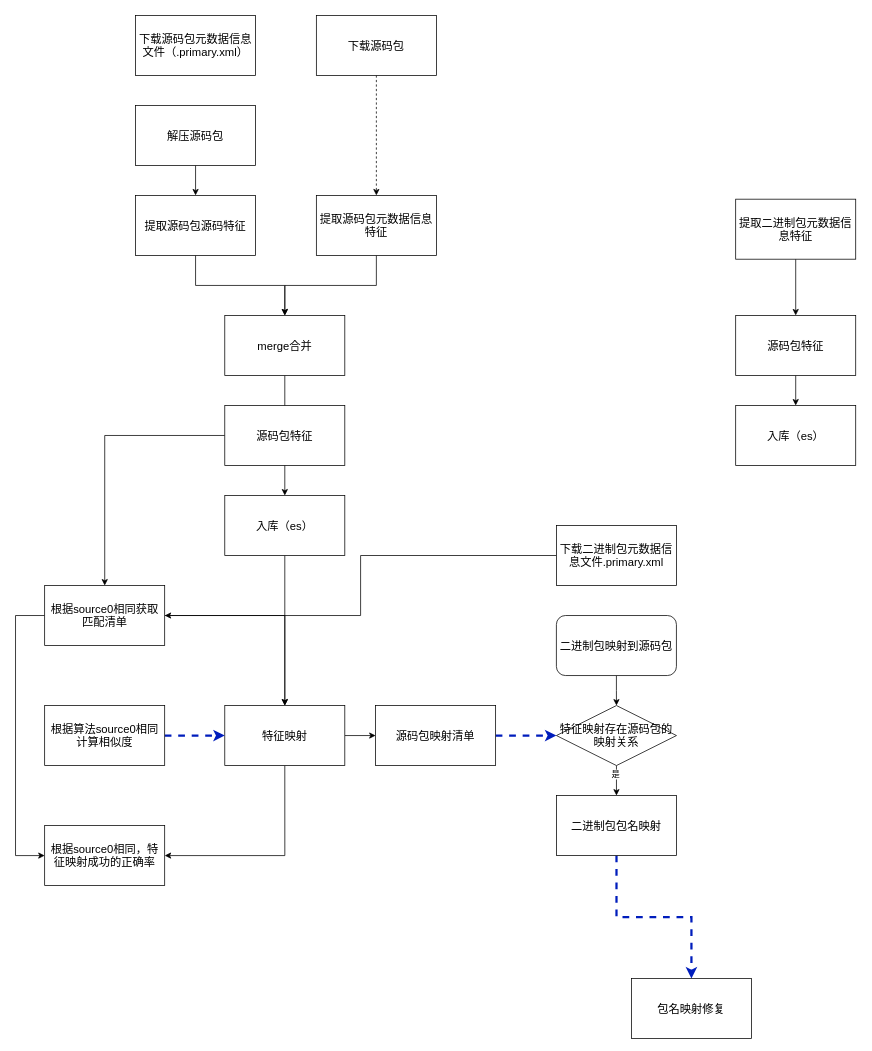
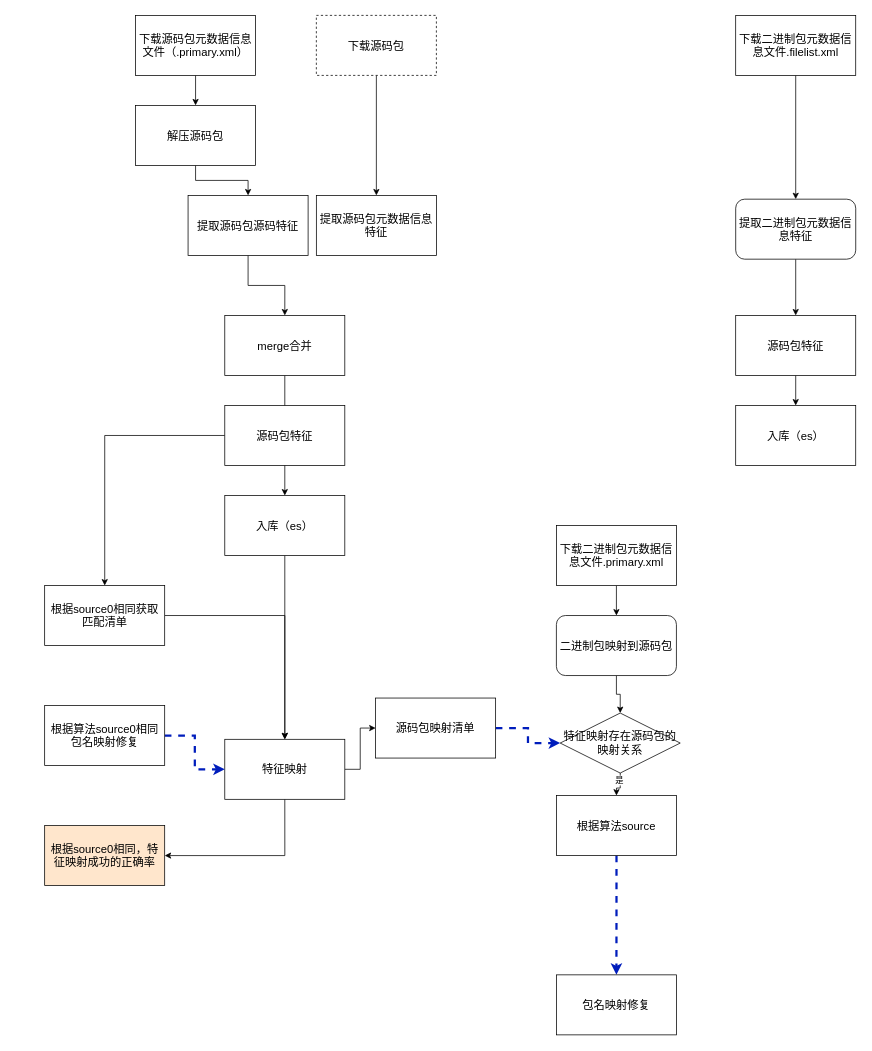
node "下载源码包": style solid -> dashed
node "下载二进制包元数据信息文件.filelist.xml": added
edge "下载源码包元数据信息文件（.primary.xml）" -> "解压源码包": added
edge "下载源码包" -> "提取源码包元数据信息特征": style dashed -> solid
edge "下载二进制包元数据信息文件.filelist.xml" -> "提取二进制包元数据信息特征": added
node "提取源码包源码特征": moved (195, 225) -> (248, 225)
node "提取二进制包元数据信息特征": shape rectangle -> rounded rectangle
edge "提取源码包元数据信息特征" -> "merge合并": removed
edge "下载二进制包元数据信息文件.primary.xml" -> "根据source0相同获取匹配清单": now "下载二进制包元数据信息文件.primary.xml" -> "二进制包映射到源码包"
edge "根据source0相同获取匹配清单" -> "根据source0相同，特征映射成功的正确率": removed
node "根据算法source0相同 计算相似度": label "根据算法source0相同 计算相似度" -> "根据算法source0相同 包名映射修复"
node "特征映射": moved (285, 735) -> (285, 769)
node "源码包映射清单": moved (435, 735) -> (435, 728)
node "特征映射存在源码包的映射关系": moved (616, 735) -> (620, 743)
node "二进制包包名映射": label "二进制包包名映射" -> "根据算法source"
node "根据source0相同，特征映射成功的正确率": fillcolor #ffffff -> #ffe6cc
node "包名映射修复": moved (691, 1008) -> (616, 1005)
